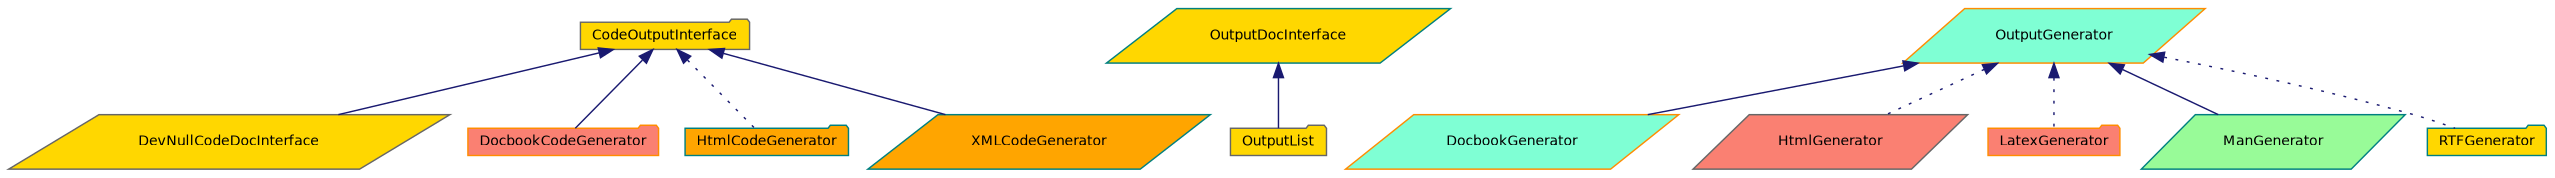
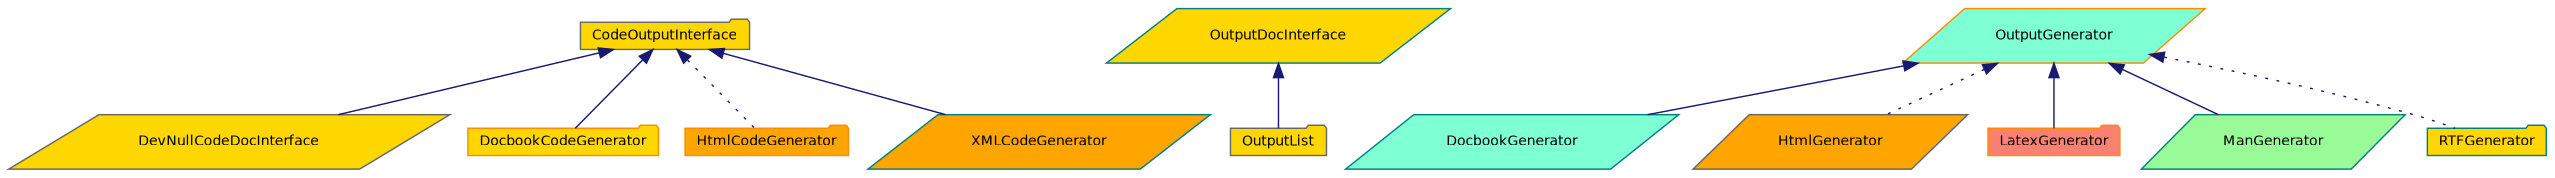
edge "LatexGenerator" -> "OutputGenerator": style dotted -> solid
node "DocbookCodeGenerator": fillcolor salmon -> gold
node "HtmlCodeGenerator": color teal -> darkorange
node "DocbookGenerator": color darkorange -> teal
node "HtmlGenerator": fillcolor salmon -> orange
